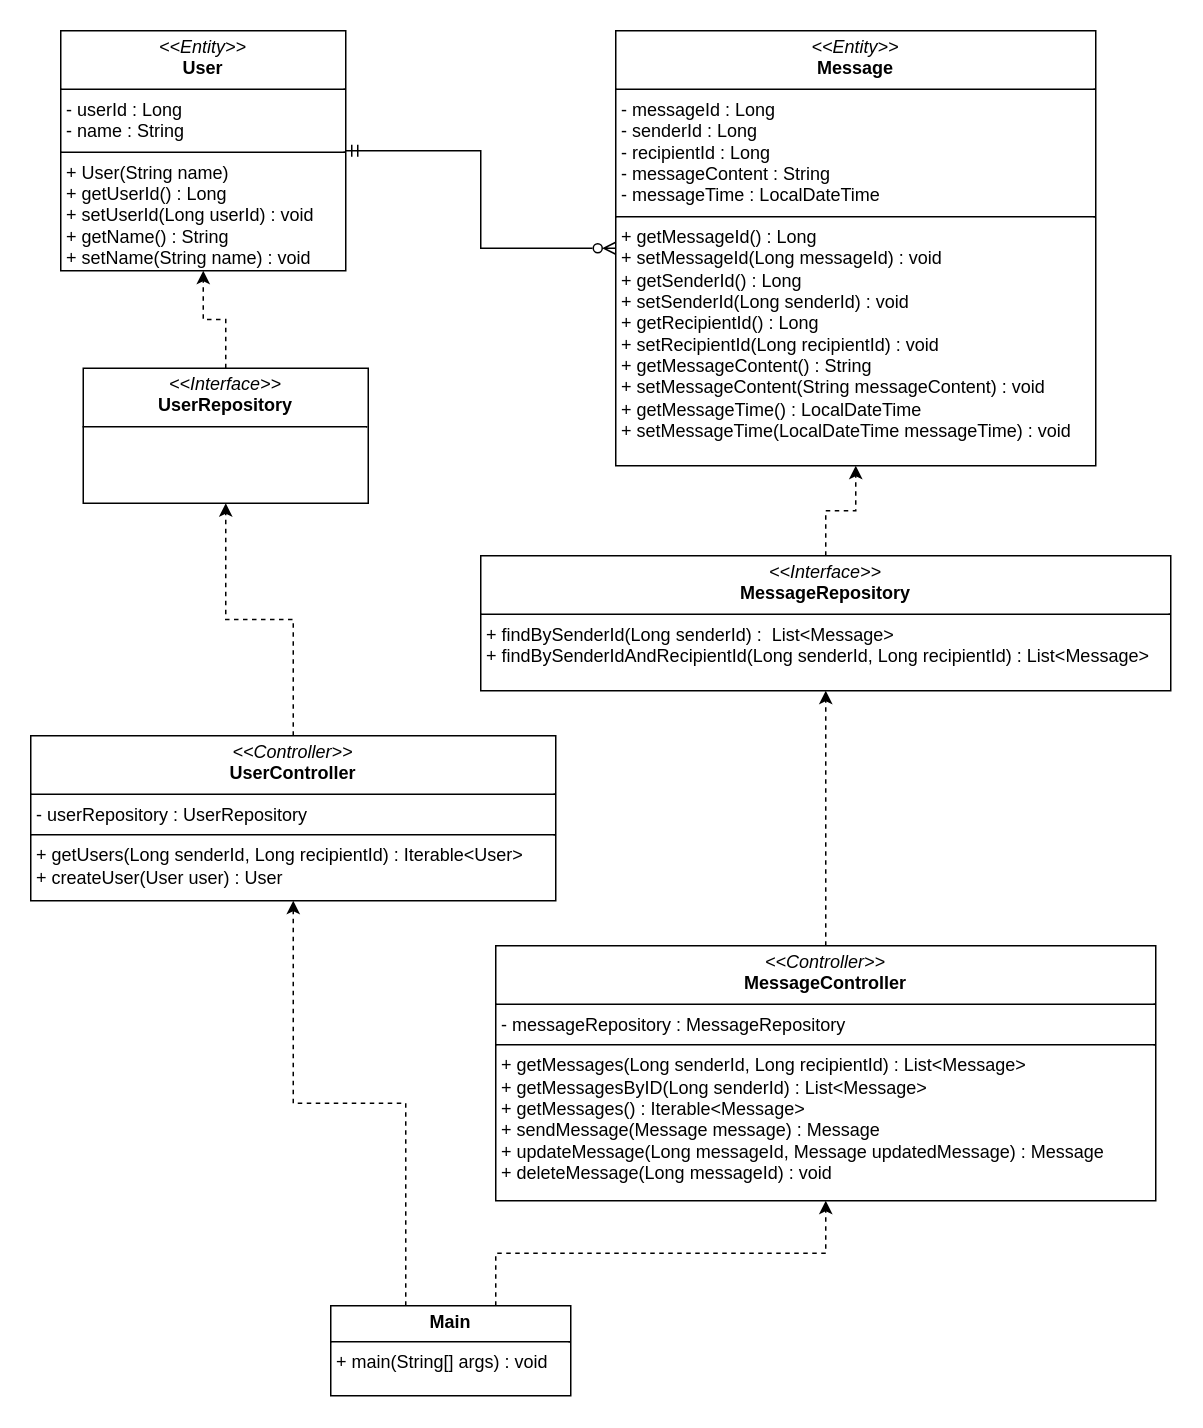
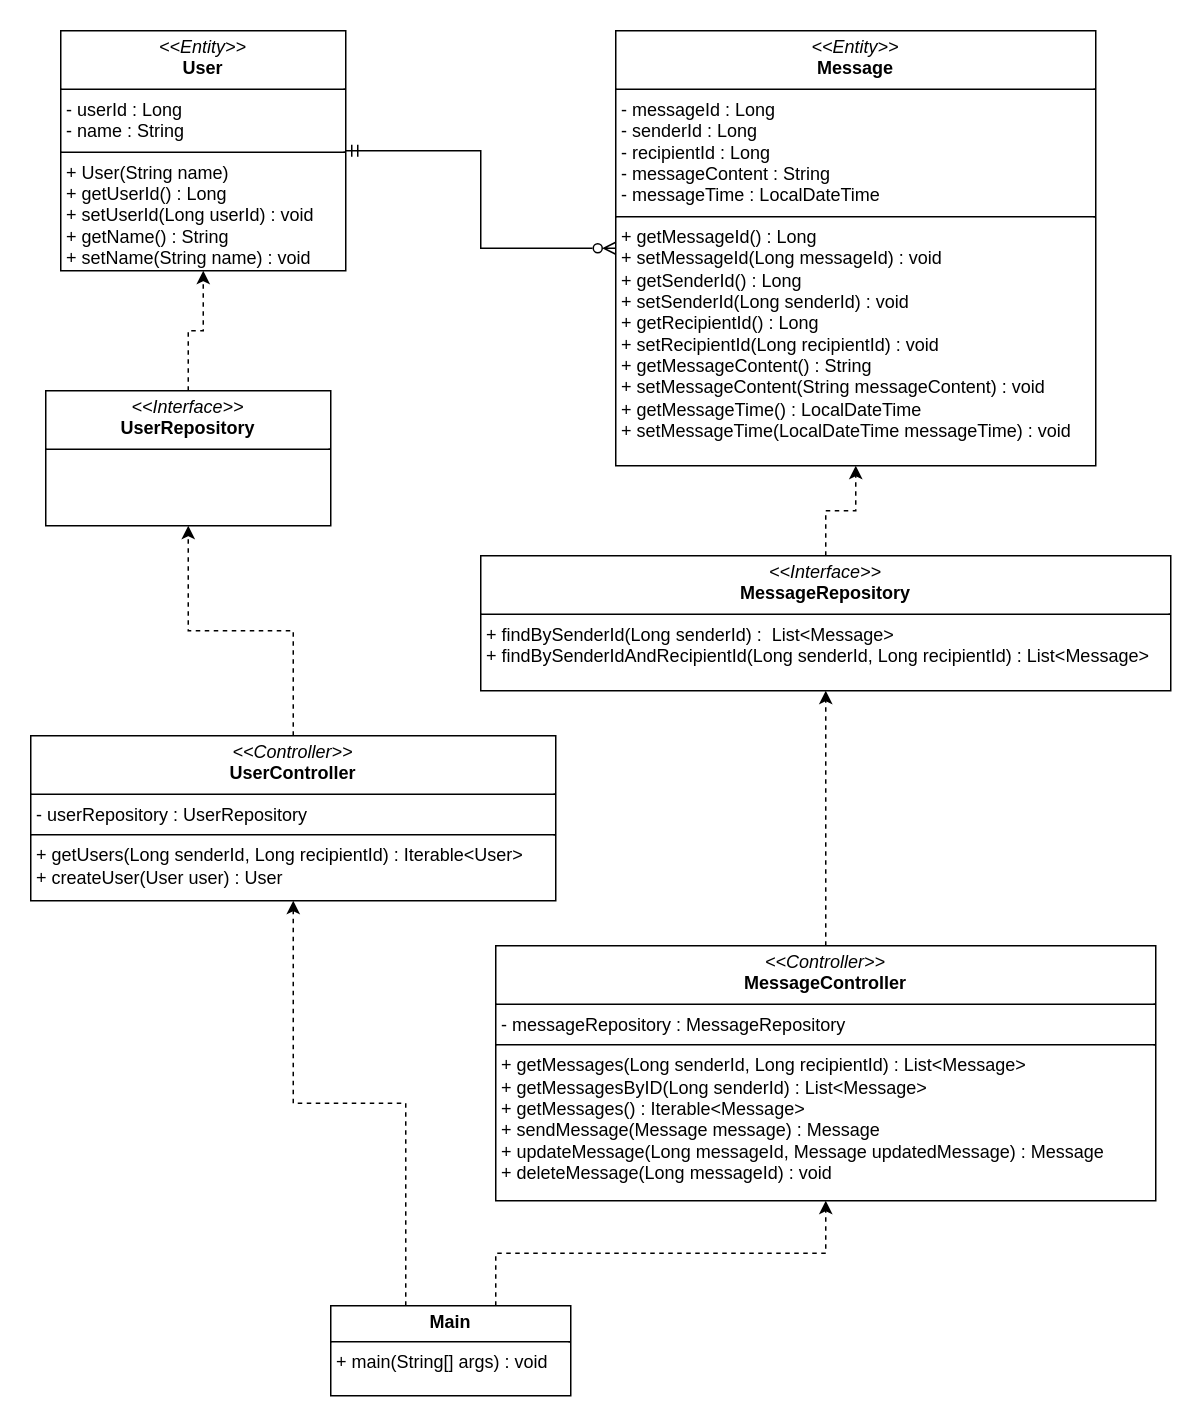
node "<<Interface>> UserRepository": moved (226, 436) -> (188, 458)
